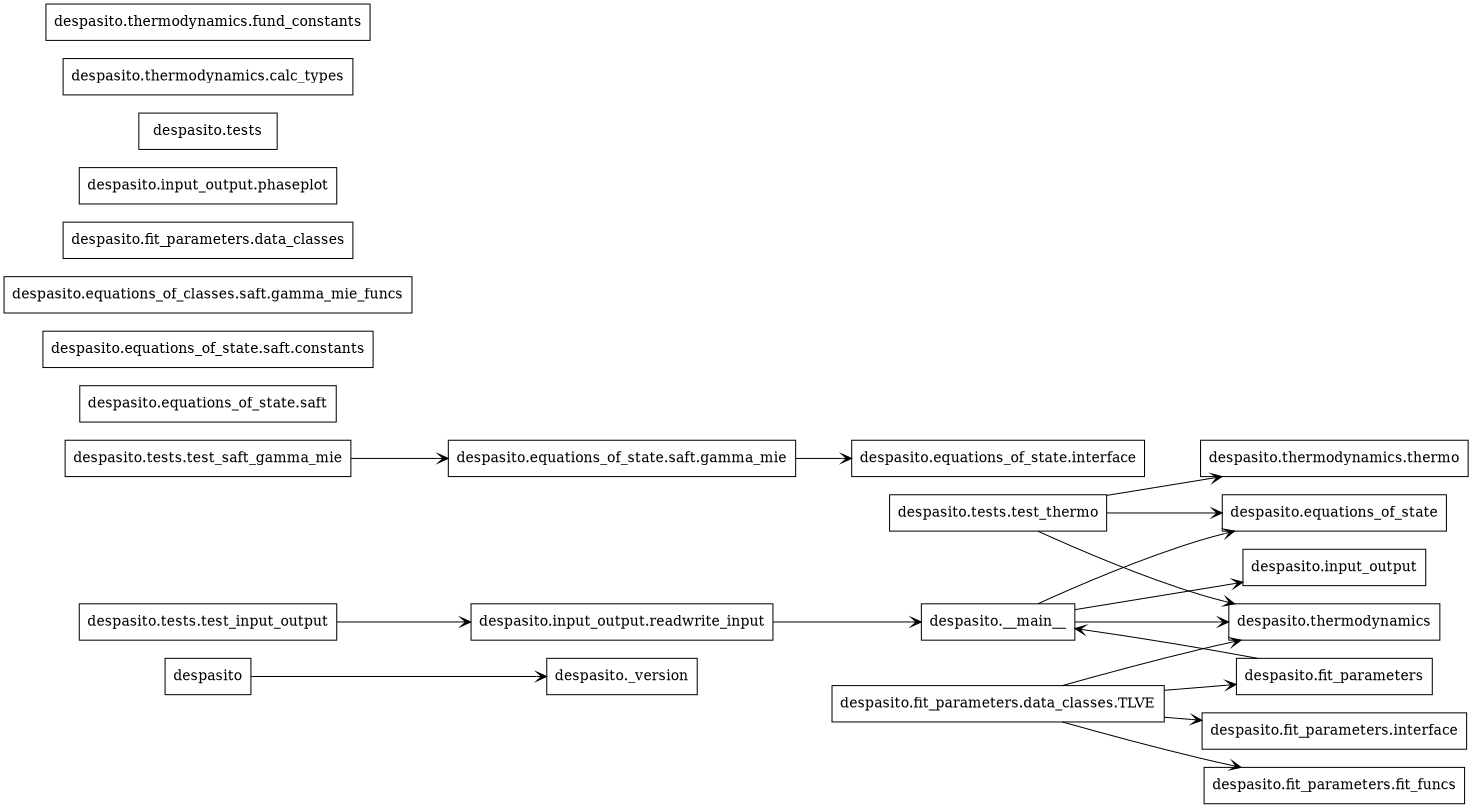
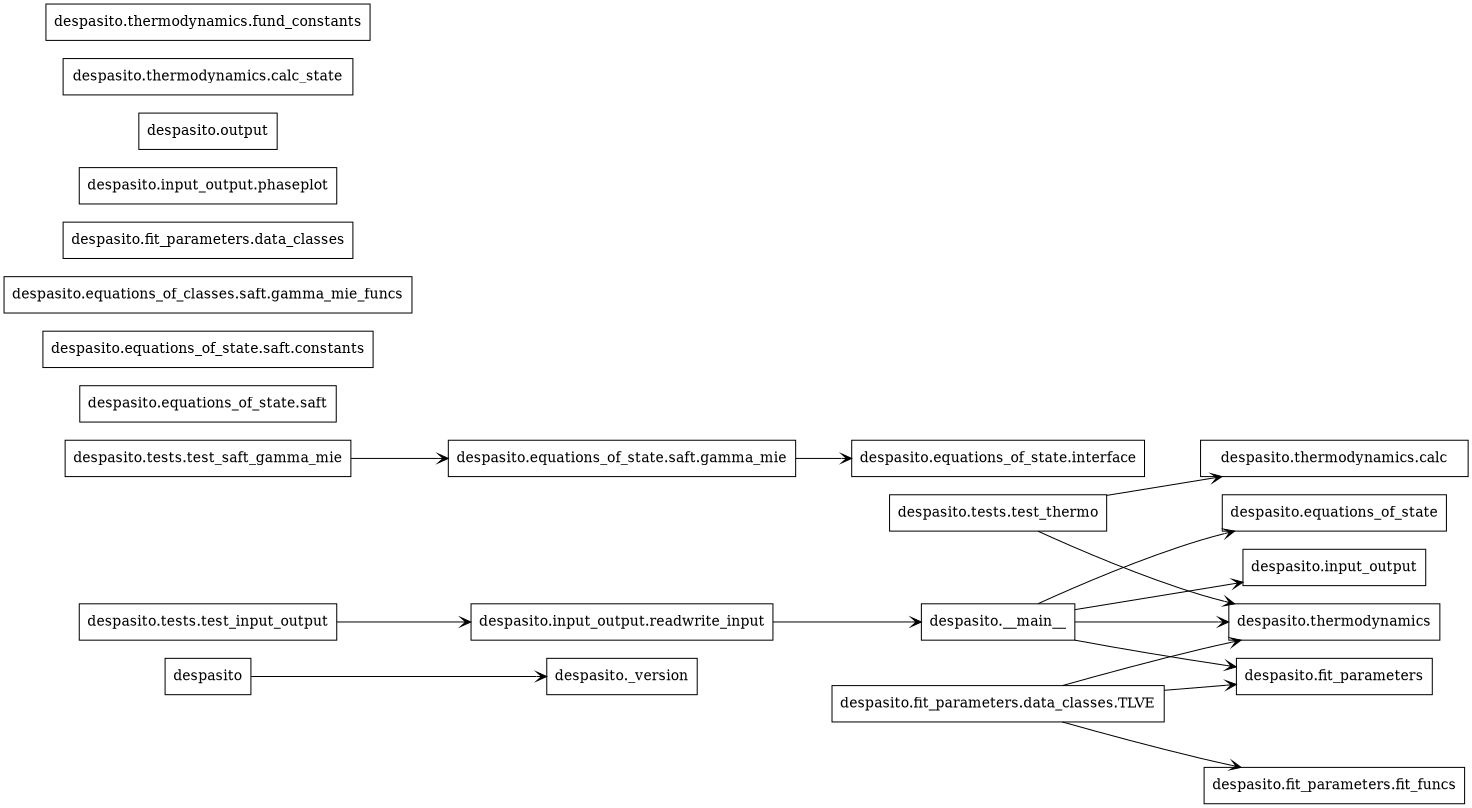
node "despasito.thermodynamics.calc_types": label "despasito.thermodynamics.calc_types" -> "despasito.thermodynamics.calc_state"
node "despasito.tests": label "despasito.tests" -> "despasito.output"
node "despasito.thermodynamics.thermo": label "despasito.thermodynamics.thermo" -> "despasito.thermodynamics.calc"
edge "despasito.tests.test_thermo" -> "despasito.equations_of_state": removed
edge "despasito.fit_parameters" -> "despasito.__main__": reversed
node "despasito.fit_parameters.interface": removed
